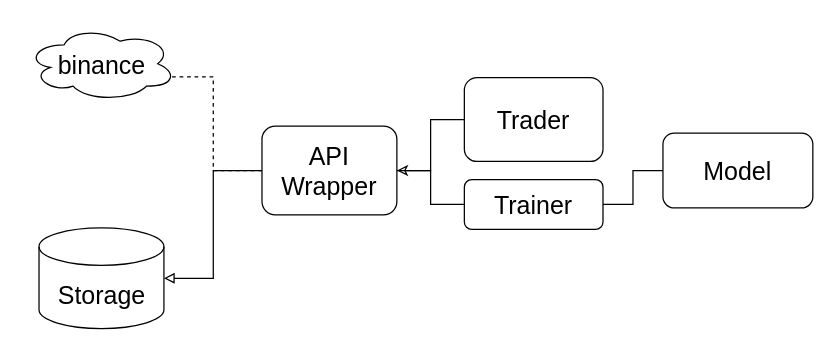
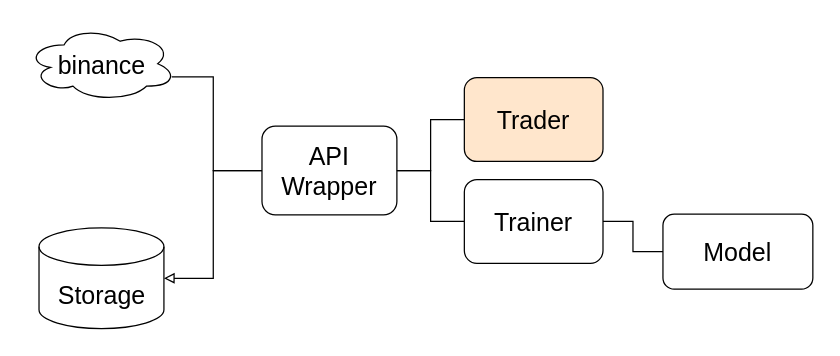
edge "binance" -- "API Wrapper": style dashed -> solid
edge "Trader" -> "API Wrapper": arrowhead classic -> none
node "Trader": fillcolor #ffffff -> #ffe6cc
node "Model": moved (738, 171) -> (738, 252)
node "Trainer": size 139x50 -> 139x84
